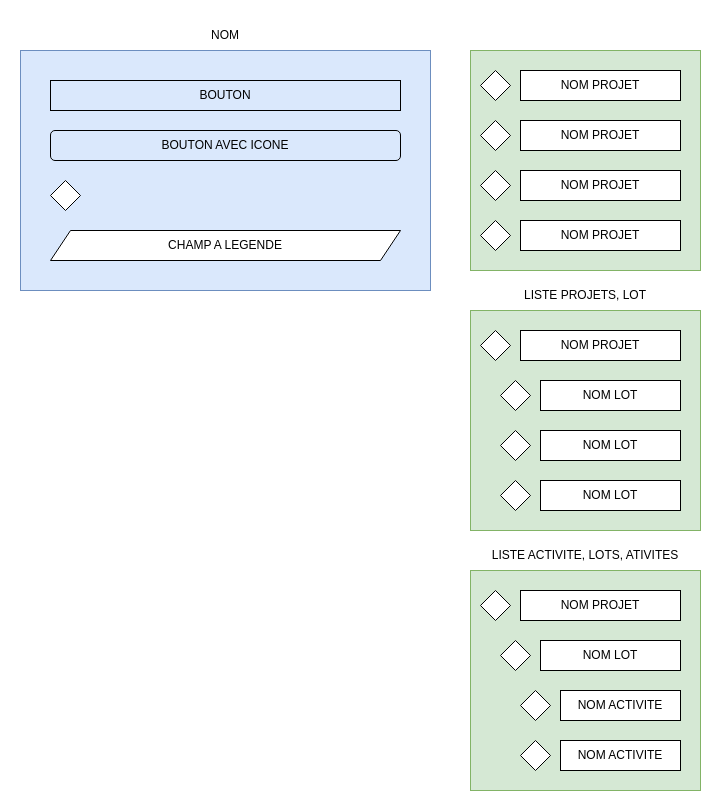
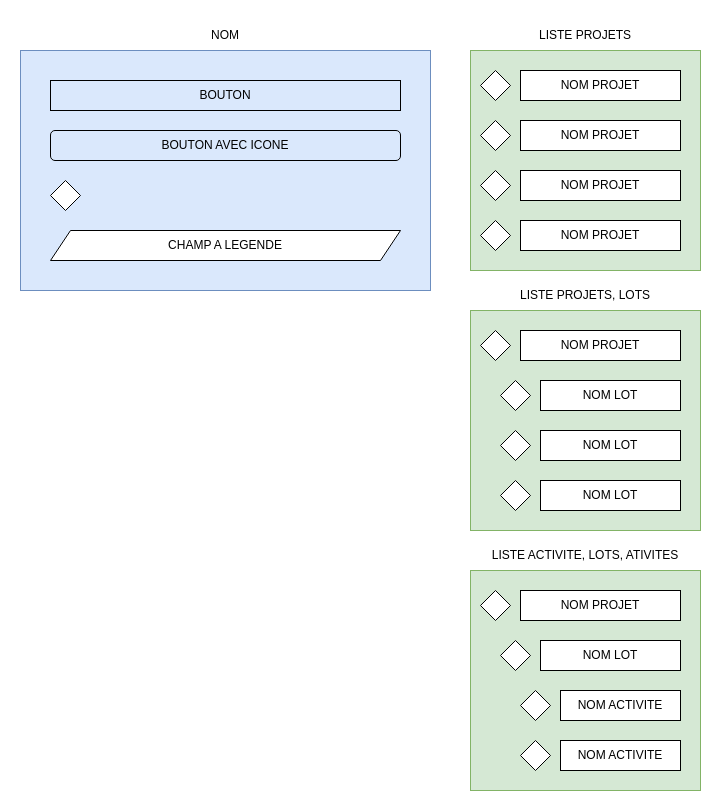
node "LISTE PROJETS": added
node "LISTE PROJETS, LOT": label "LISTE PROJETS, LOT" -> "LISTE PROJETS, LOTS"
